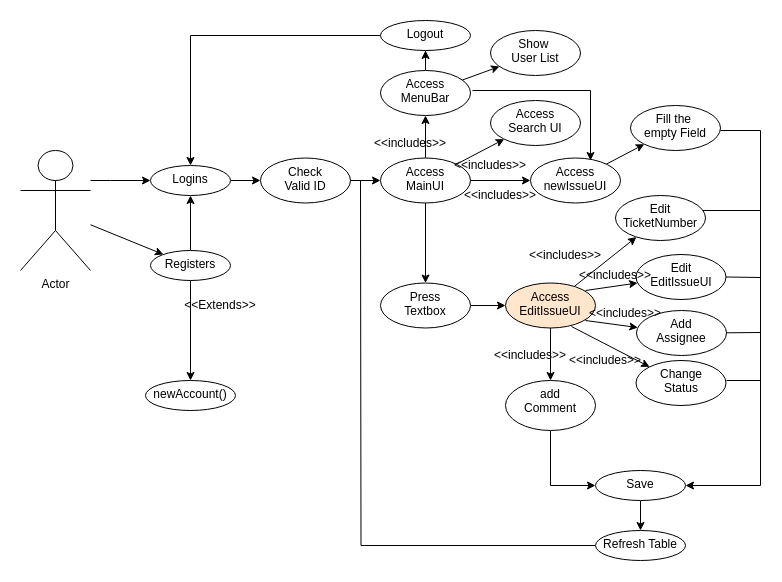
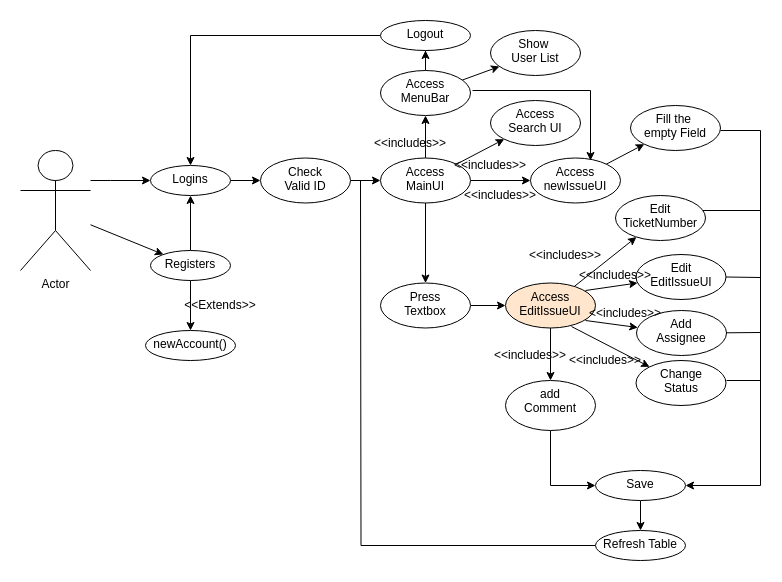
node "newAccount()": moved (191, 396) -> (191, 346)
